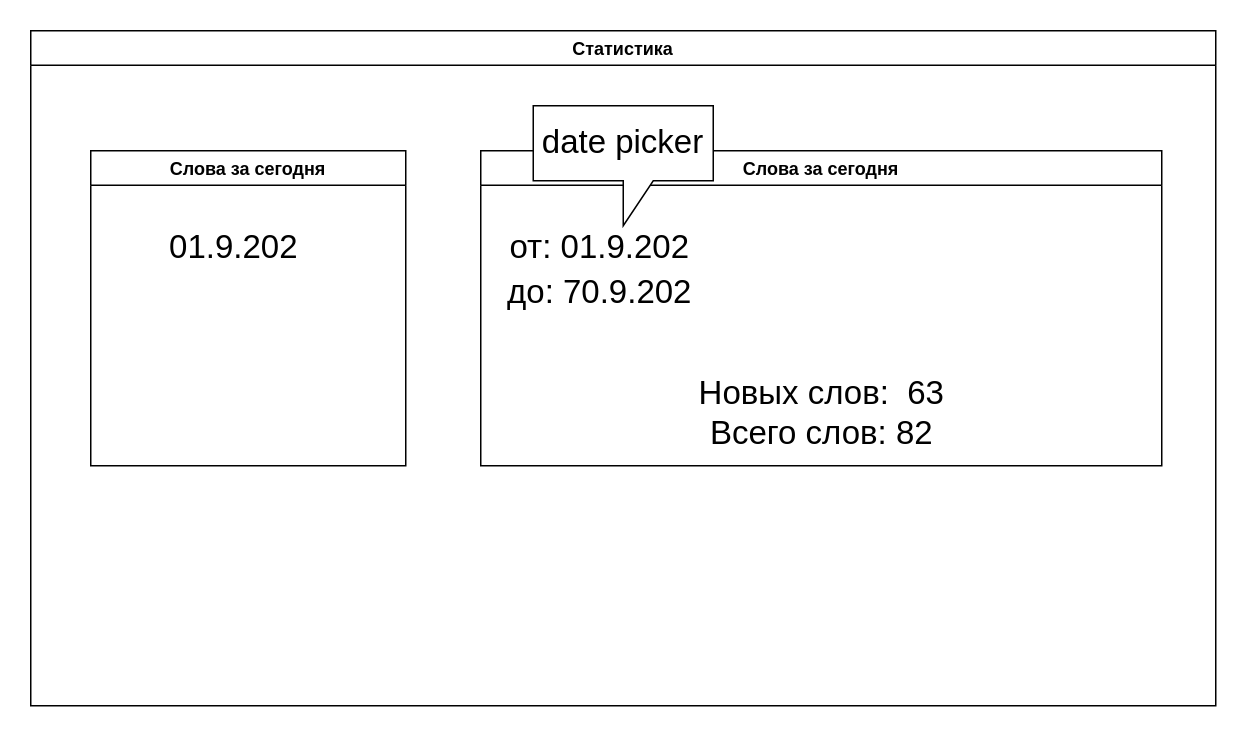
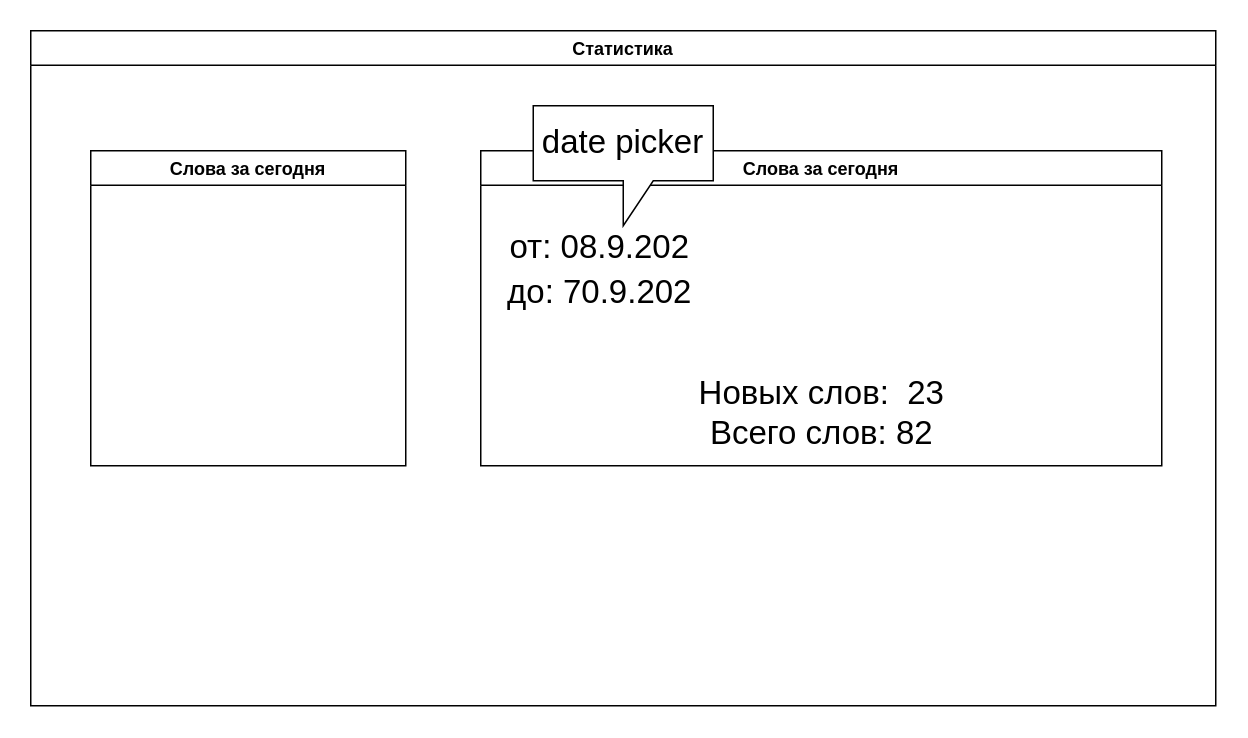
node "01.9.202": removed
node "от: 01.9.202": label "от: 01.9.202" -> "от: 08.9.202"
node "Новых слов: 63 Всего слов: 82": label "Новых слов: 63 Всего слов: 82" -> "Новых слов: 23 Всего слов: 82"
